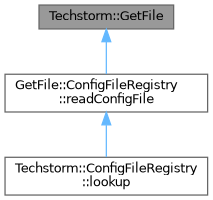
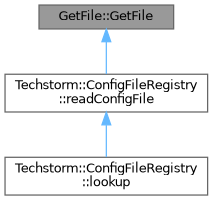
node "Techstorm::GetFile": label "Techstorm::GetFile" -> "GetFile::GetFile"
node "GetFile::ConfigFileRegistry ::readConfigFile": label "GetFile::ConfigFileRegistry ::readConfigFile" -> "Techstorm::ConfigFileRegistry ::readConfigFile"
